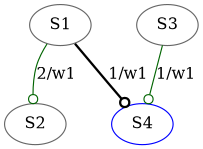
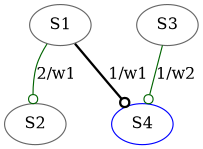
edge "S3" -> "S4": label "1/w1" -> "1/w2"
